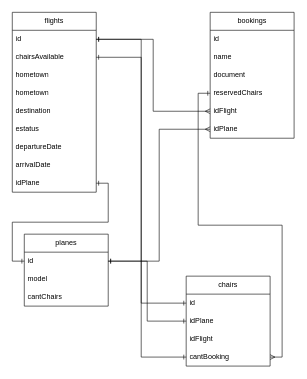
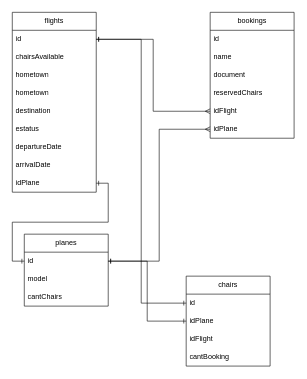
edge "reservedChairs" -- "cantBooking": removed
edge "chairsAvailable" -- "cantBooking": removed
